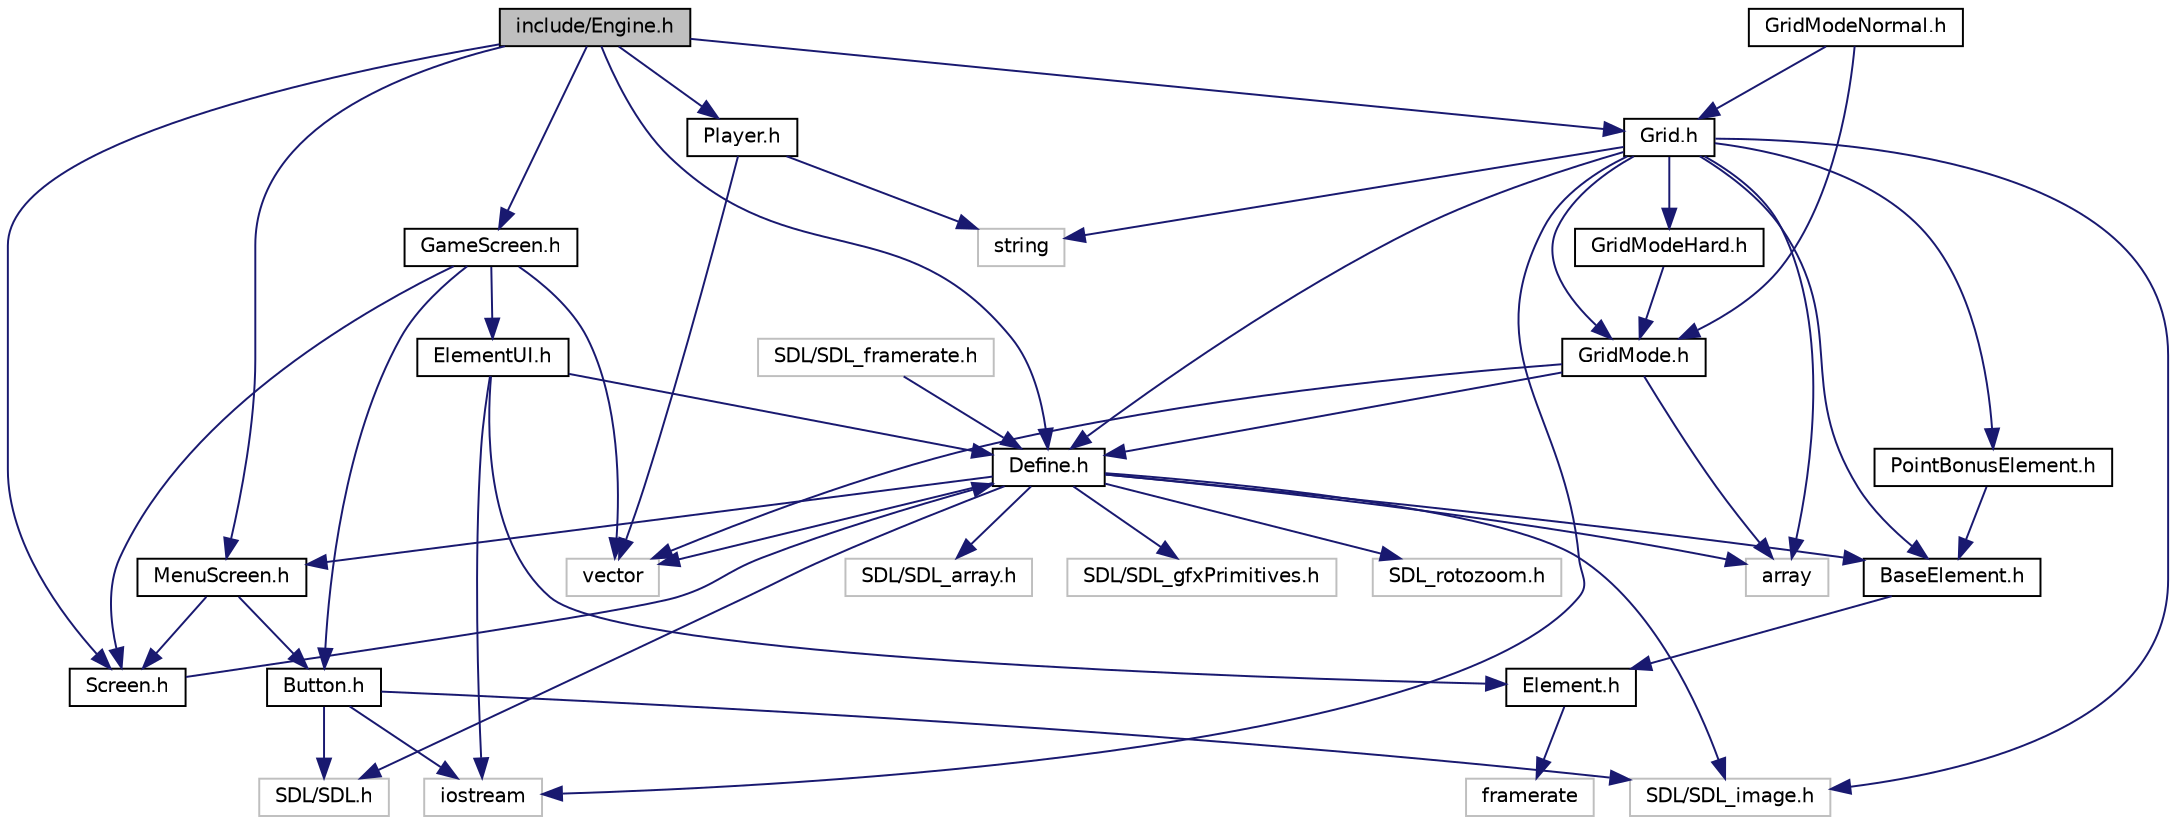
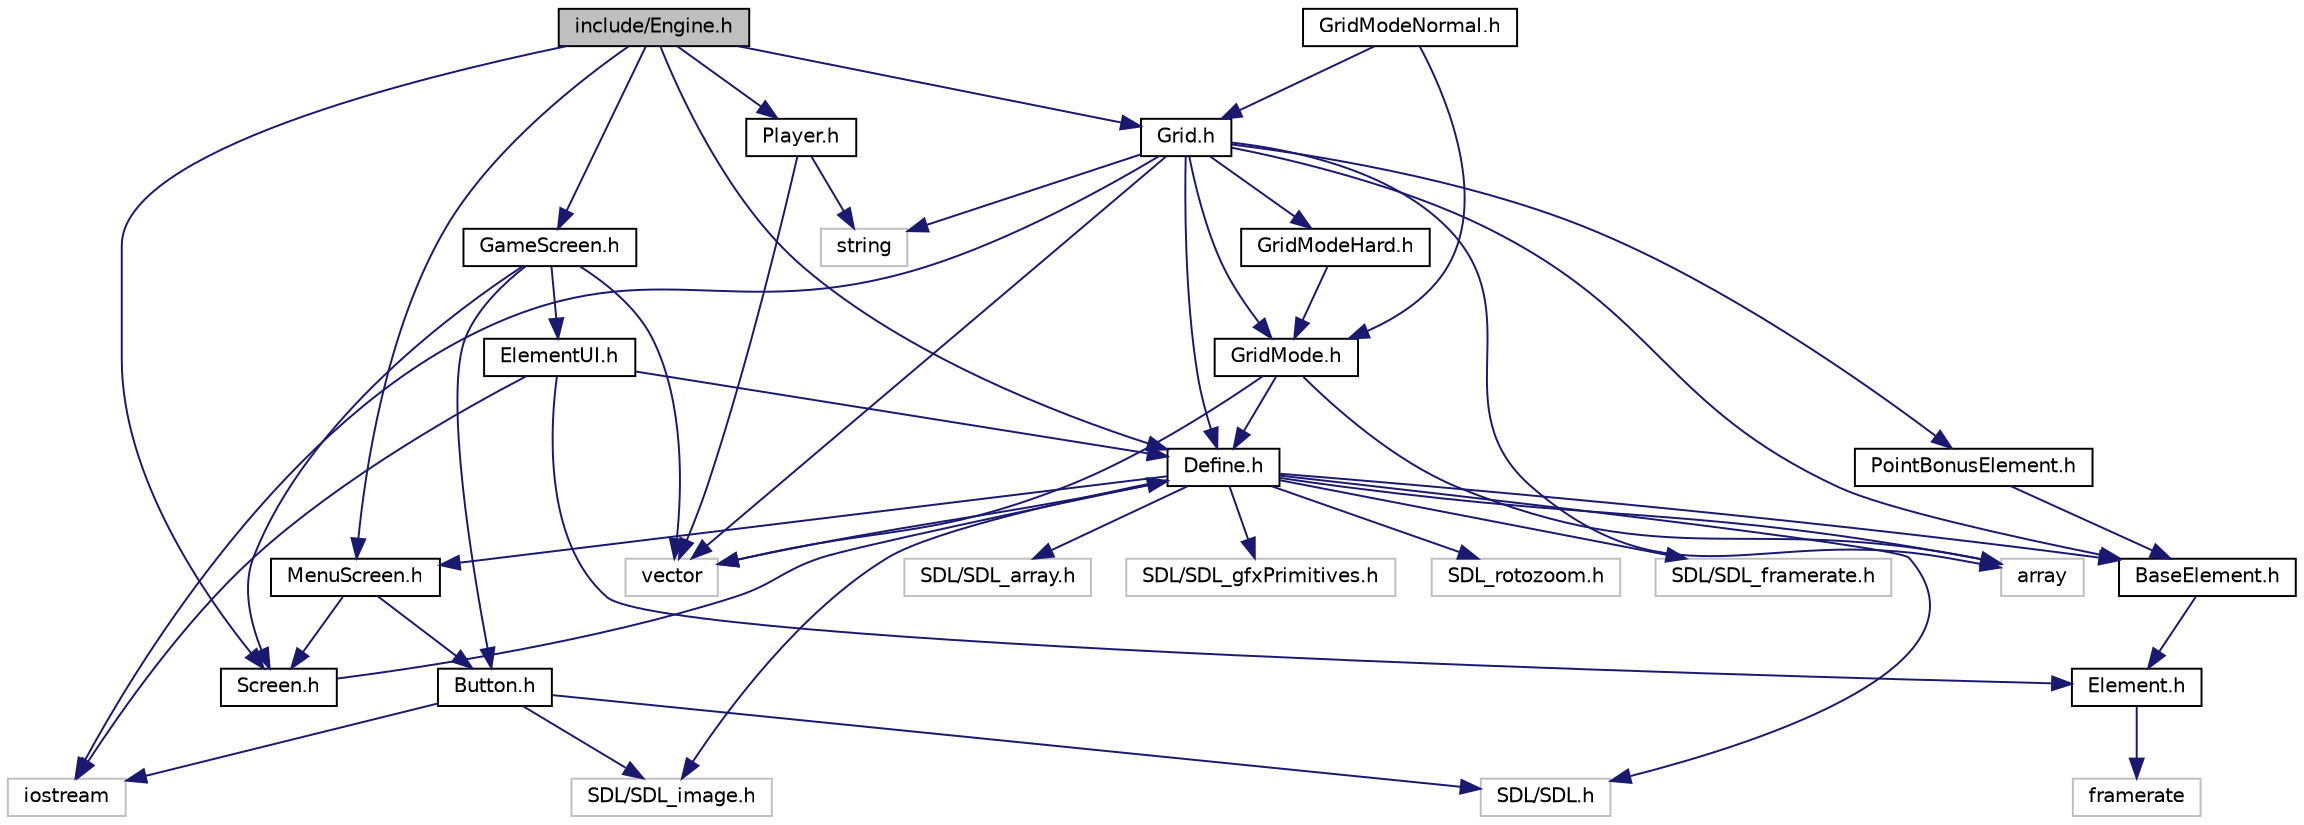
edge "Grid.h" -> "SDL/SDL_image.h": now "Grid.h" -> "vector"
edge "SDL/SDL_framerate.h" -> "Define.h": reversed
